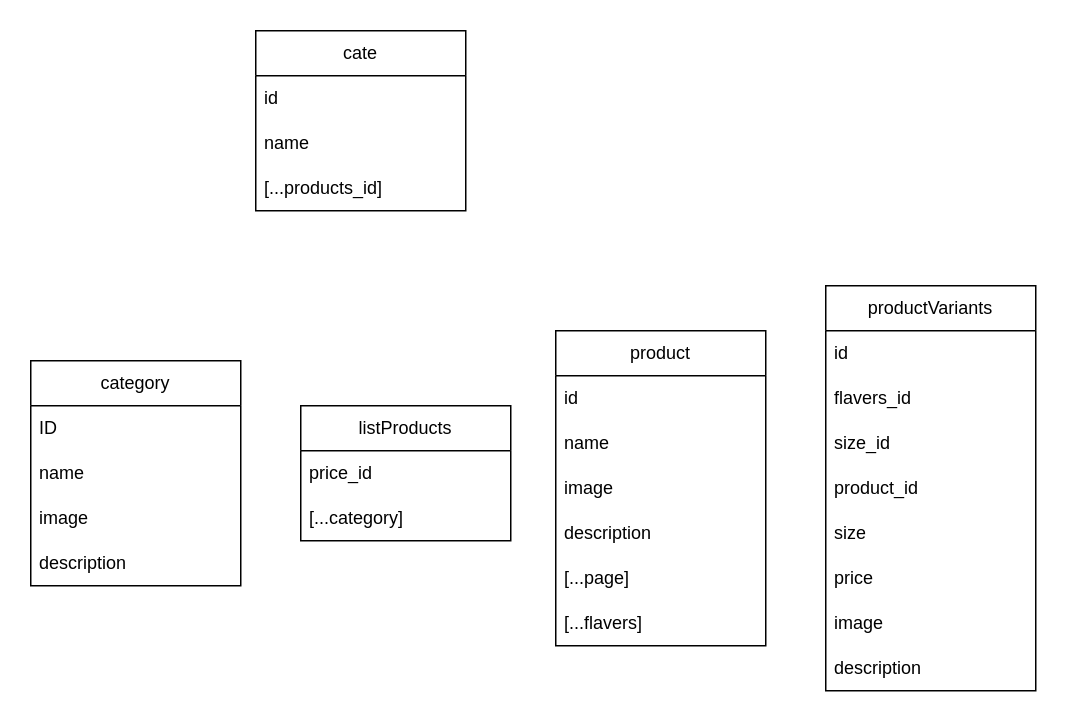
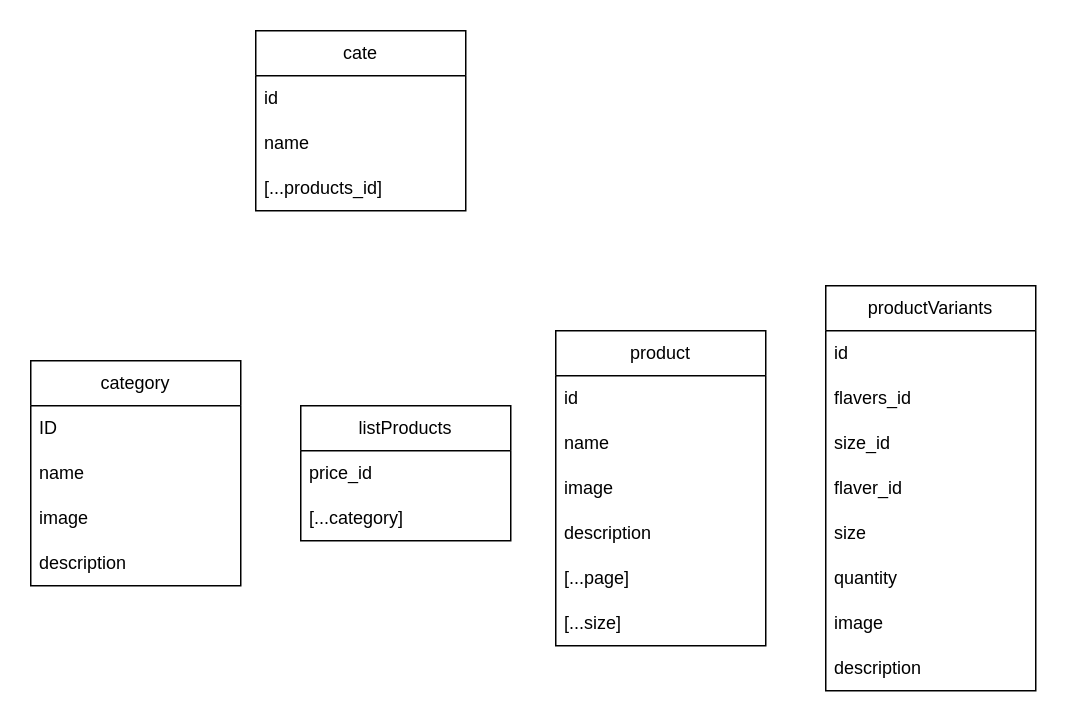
node "product_id": label "product_id" -> "flaver_id"
node "price": label "price" -> "quantity"
node "[...flavers]": label "[...flavers]" -> "[...size]"
